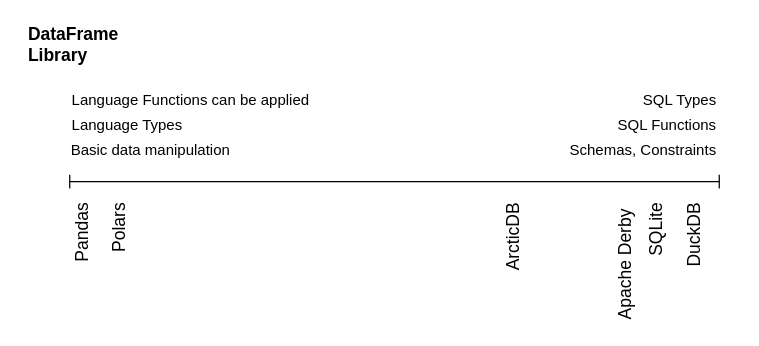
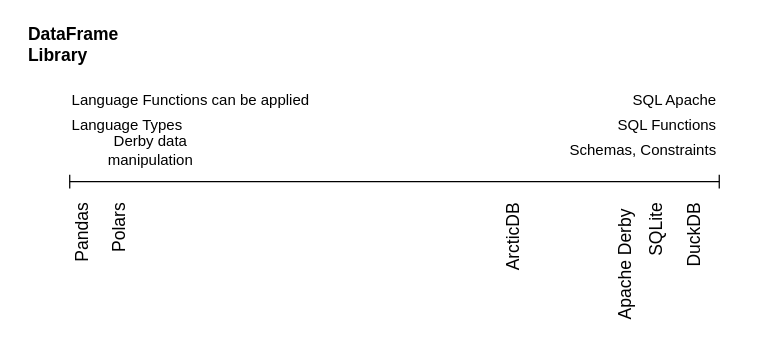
node "SQL Types": label "SQL Types" -> "SQL Apache"
node "Basic data manipulation": label "Basic data manipulation" -> "Derby data manipulation"
